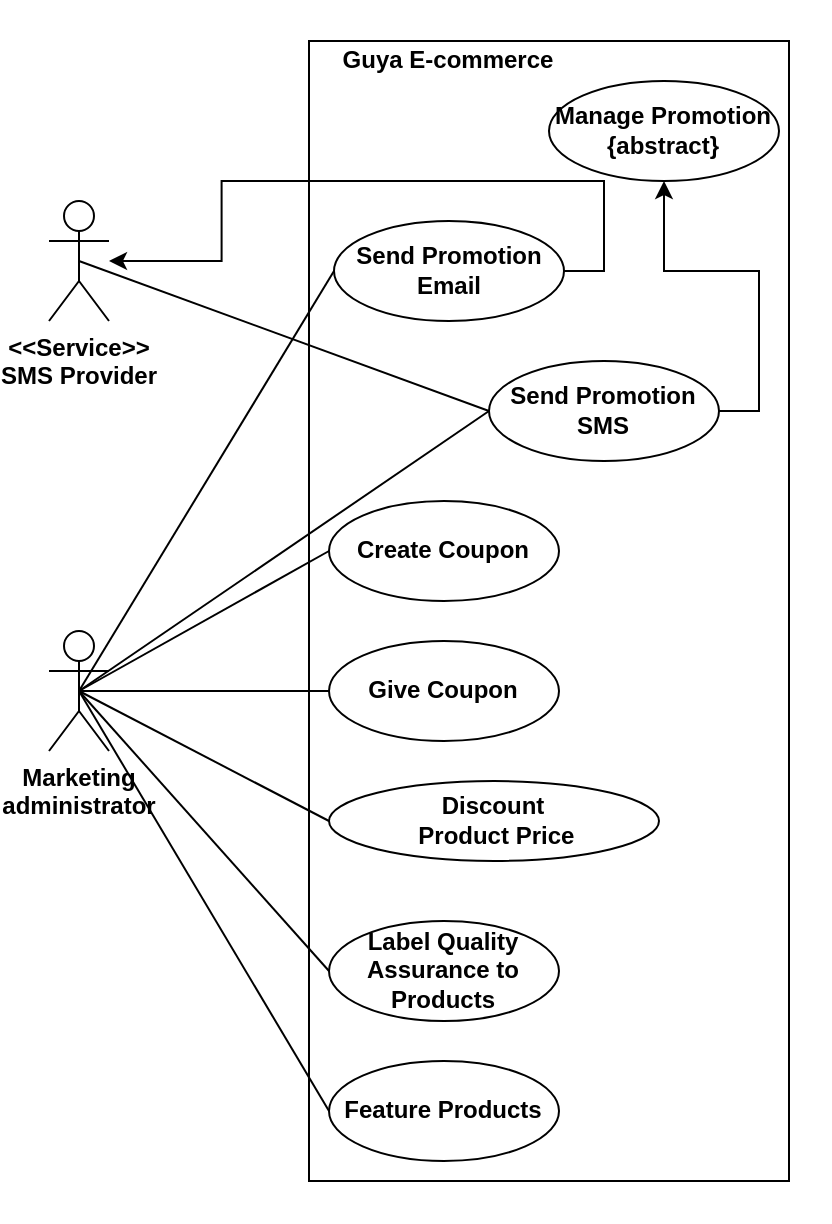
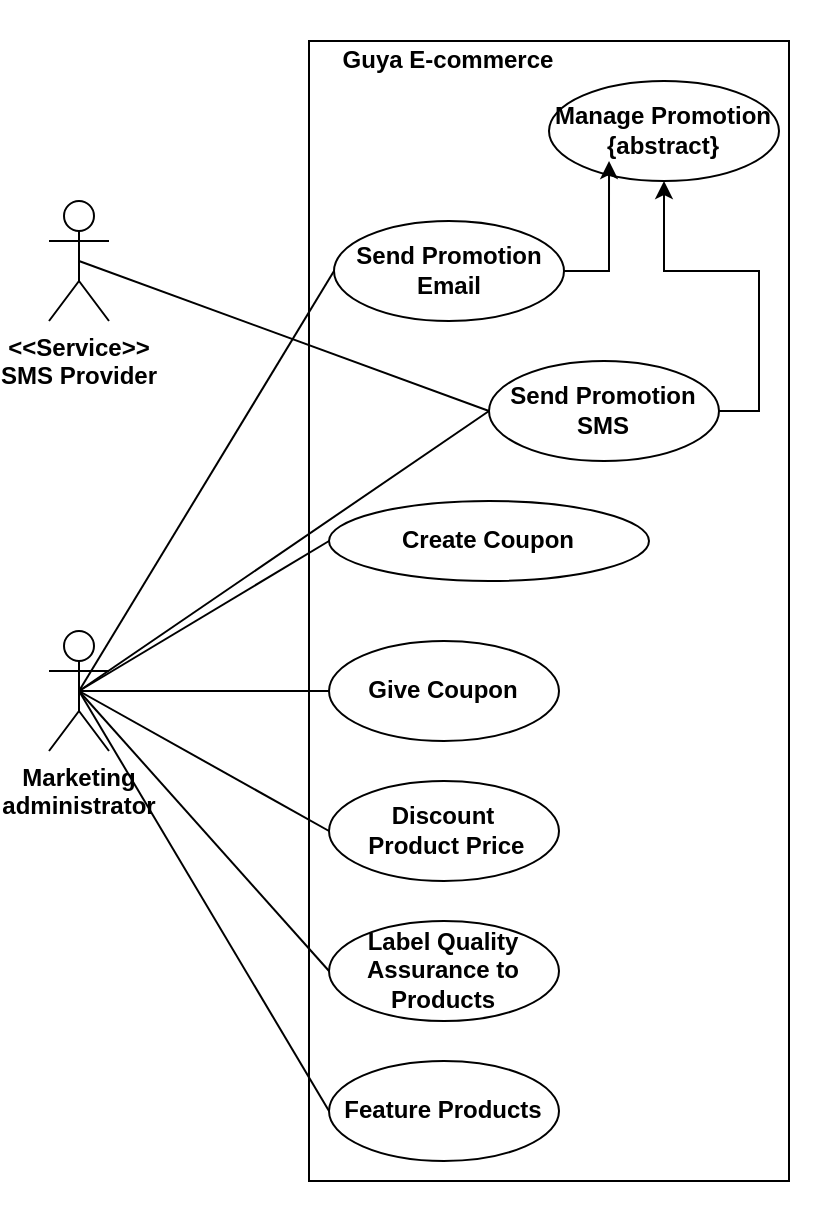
edge "Send Promotion Email" -> "<<Service>> SMS Provider": now "Send Promotion Email" -> "Manage Promotion {abstract}"
node "Create Coupon": size 230x100 -> 320x80
node "Discount Product Price": size 330x80 -> 230x100
